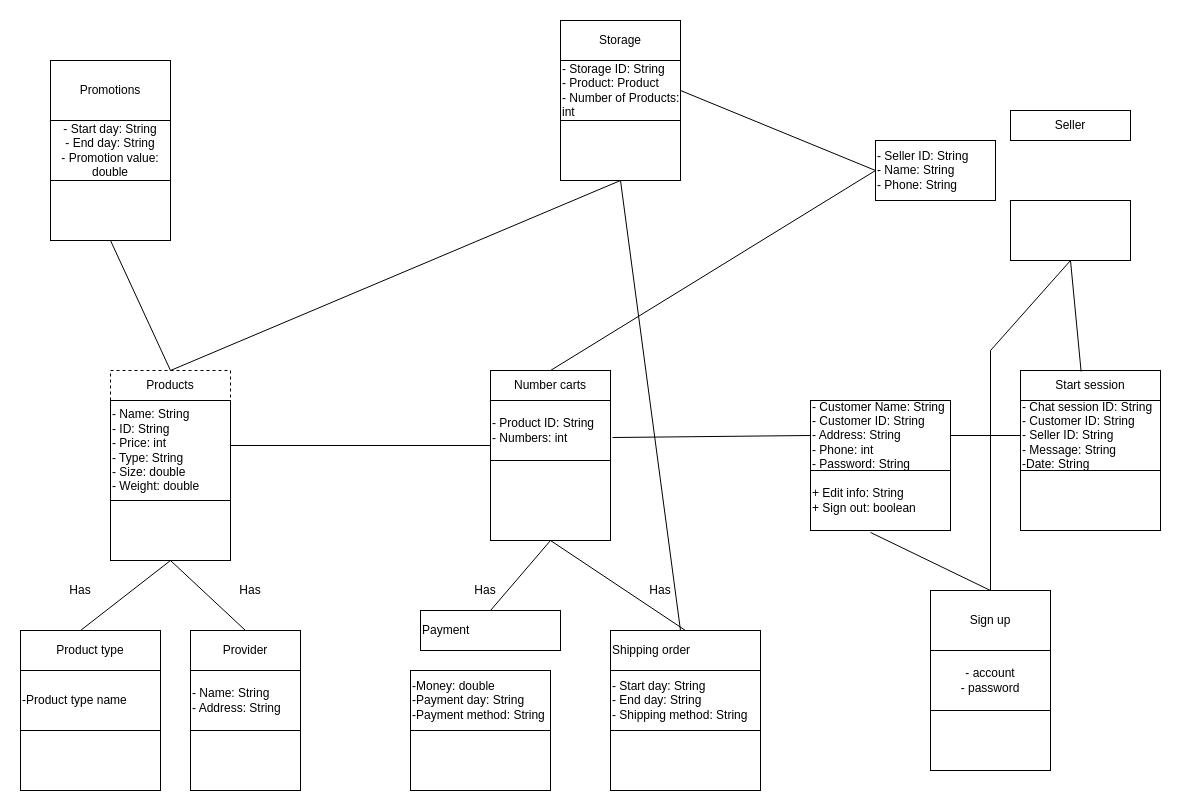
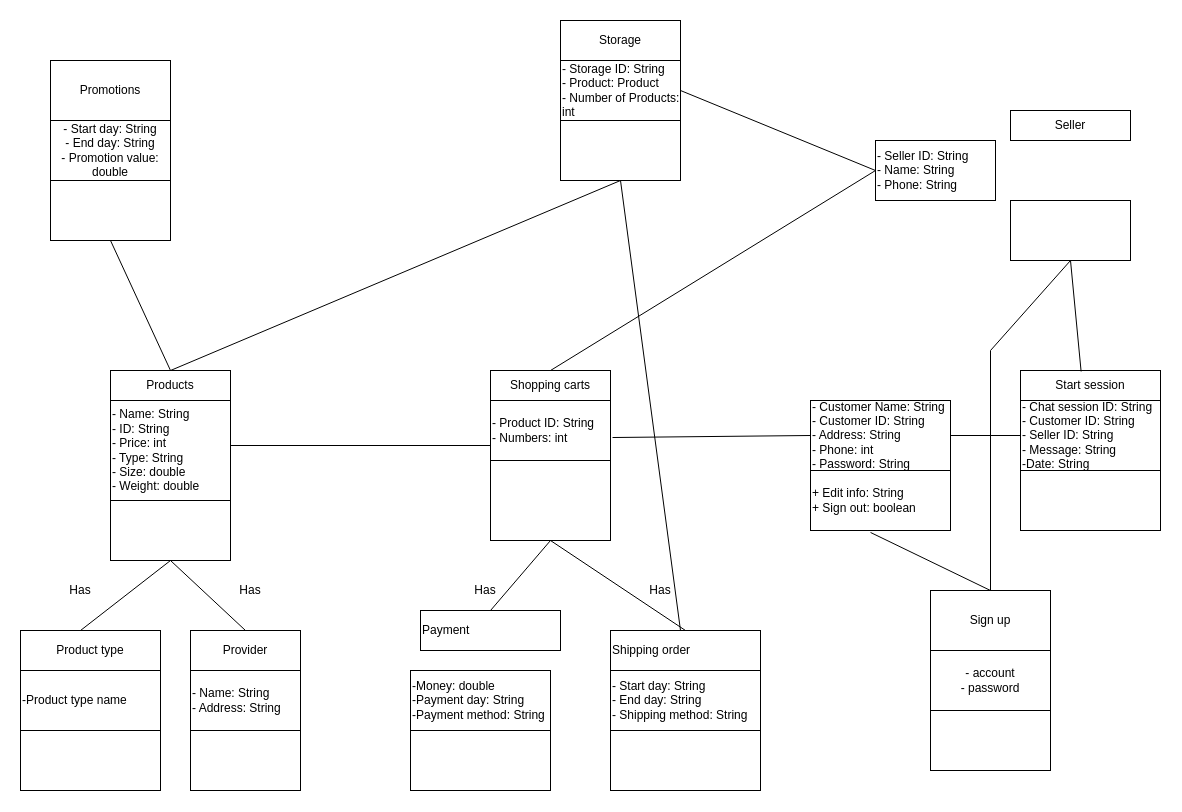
node "Products": style dashed -> solid
node "Number carts": label "Number carts" -> "Shopping carts"
